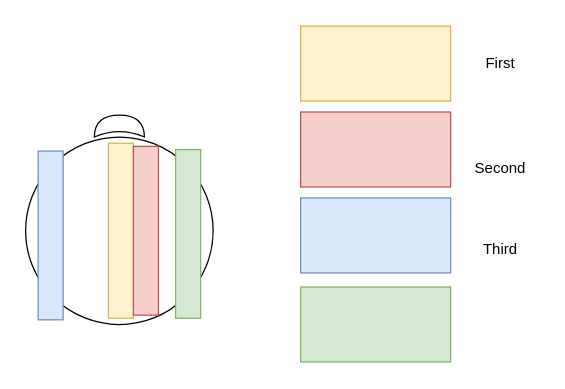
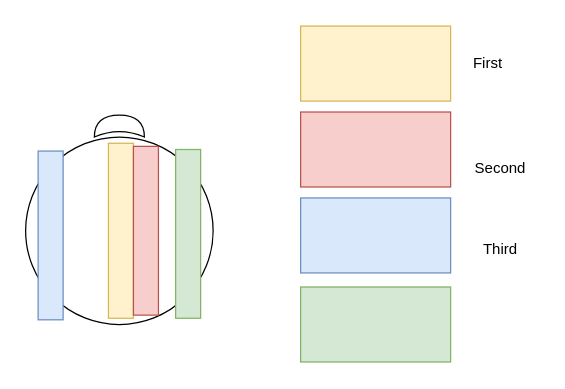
node "First": moved (501, 63) -> (488, 63)
